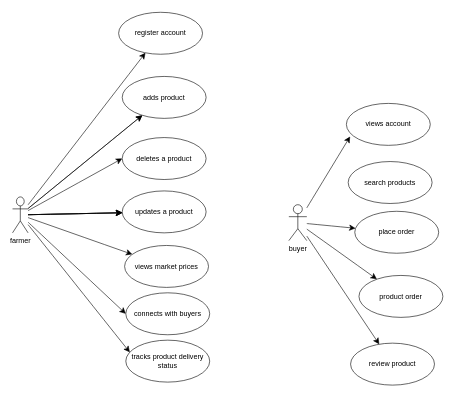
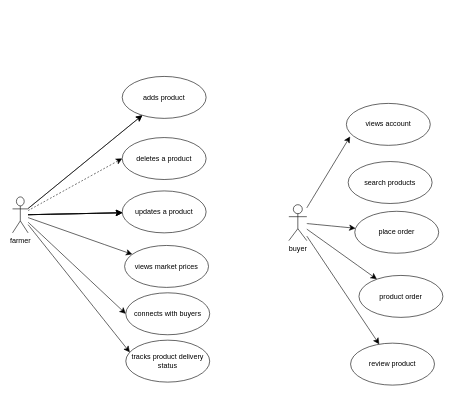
node "register account": removed
edge "farmer" -> "register account": removed
edge "farmer" -> "deletes a product": style solid -> dashed
